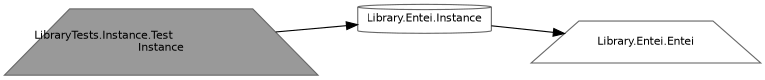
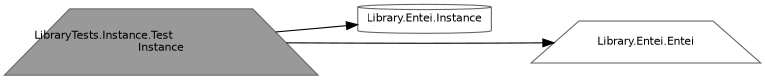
edge "Library.Entei.Instance" -> "Library.Entei.Entei": now "LibraryTests.Instance.Test Instance" -> "Library.Entei.Entei"
